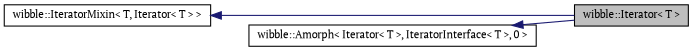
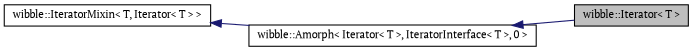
edge "wibble::Iterator< T >" -> "wibble::IteratorMixin< T, Iterator< T > >": now "wibble::Amorph< Iterator< T >, IteratorInterface< T >, 0 >" -> "wibble::IteratorMixin< T, Iterator< T > >"
